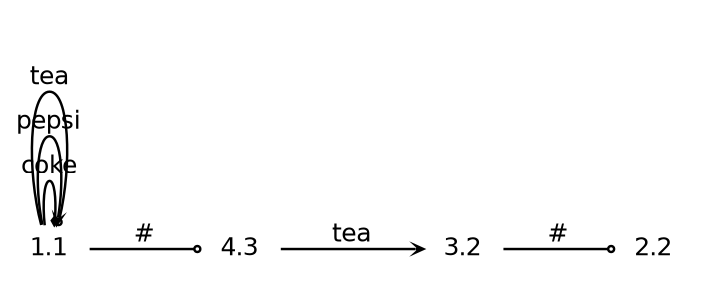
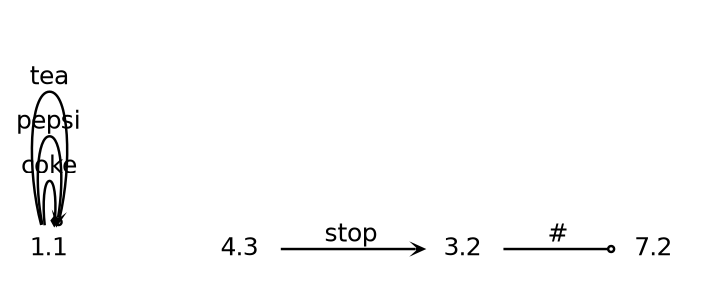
edge "4.3" -> "3.2": label "tea" -> "stop"
edge "1.1" -> "4.3": removed, label "#"
node "2.2": label "2.2" -> "7.2"
